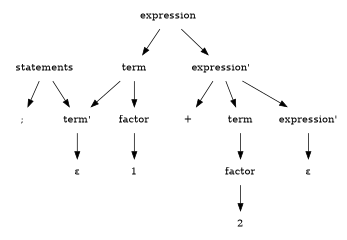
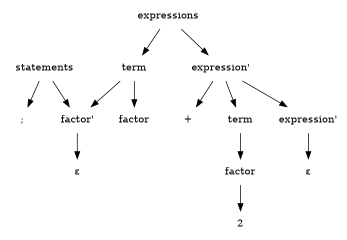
node "expression": label "expression" -> "expressions"
node "term'": label "term'" -> "factor'"
node "1": removed
